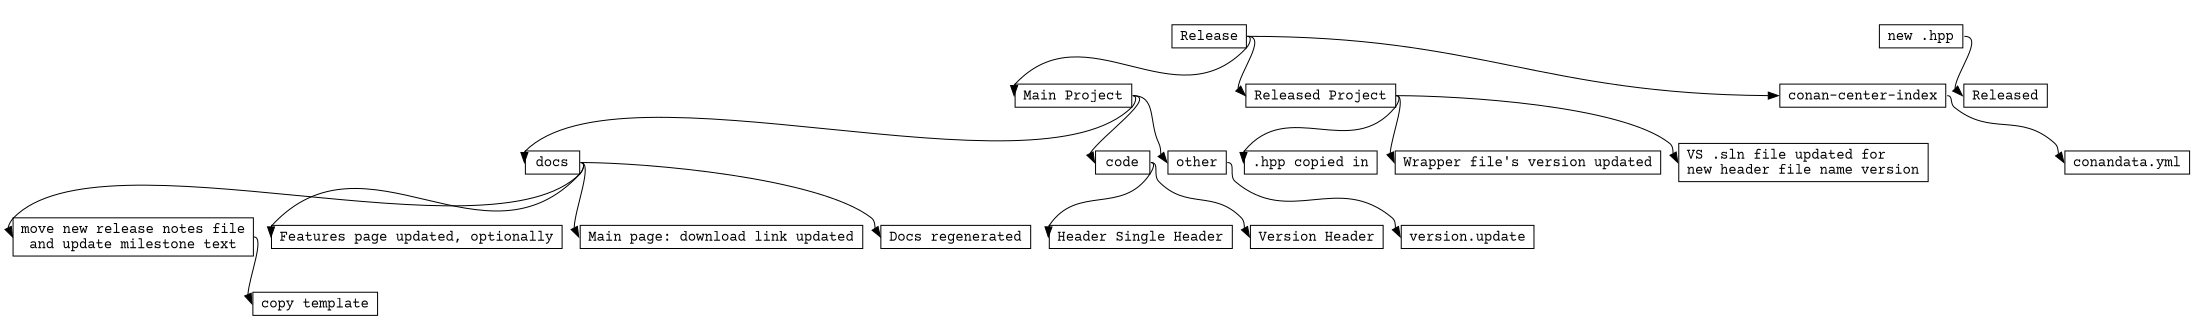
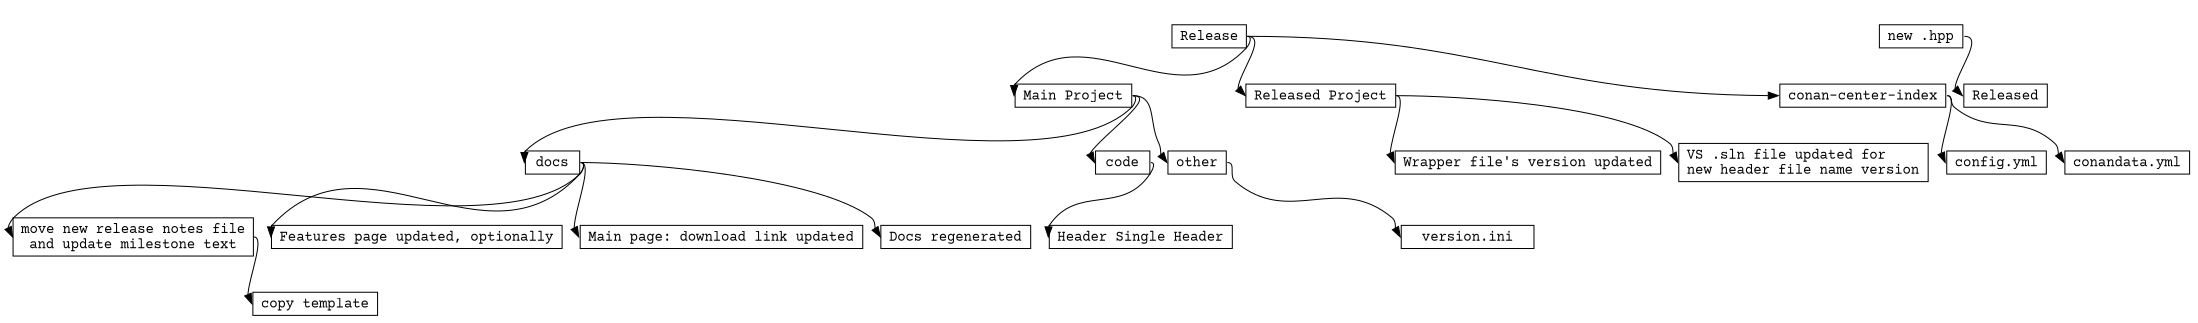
node ".hpp copied in": removed
node "config.yml": added
node "Version Header": removed
node "version.update": label "version.update" -> "version.ini"
